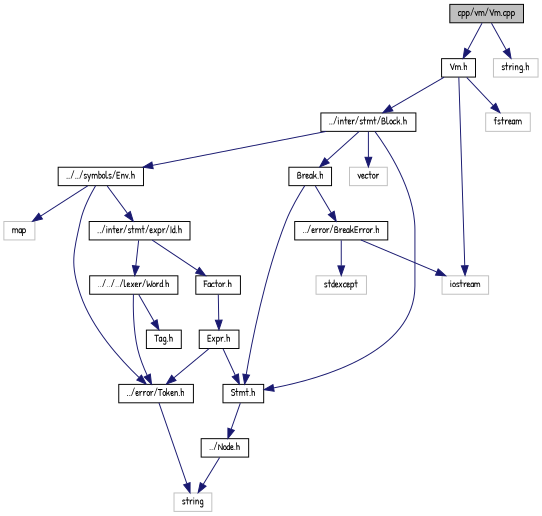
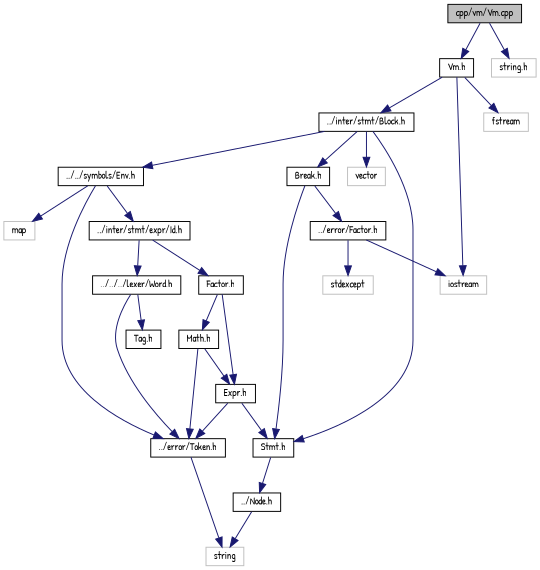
node "../error/BreakError.h": label "../error/BreakError.h" -> "../error/Factor.h"
node "Math.h": added
